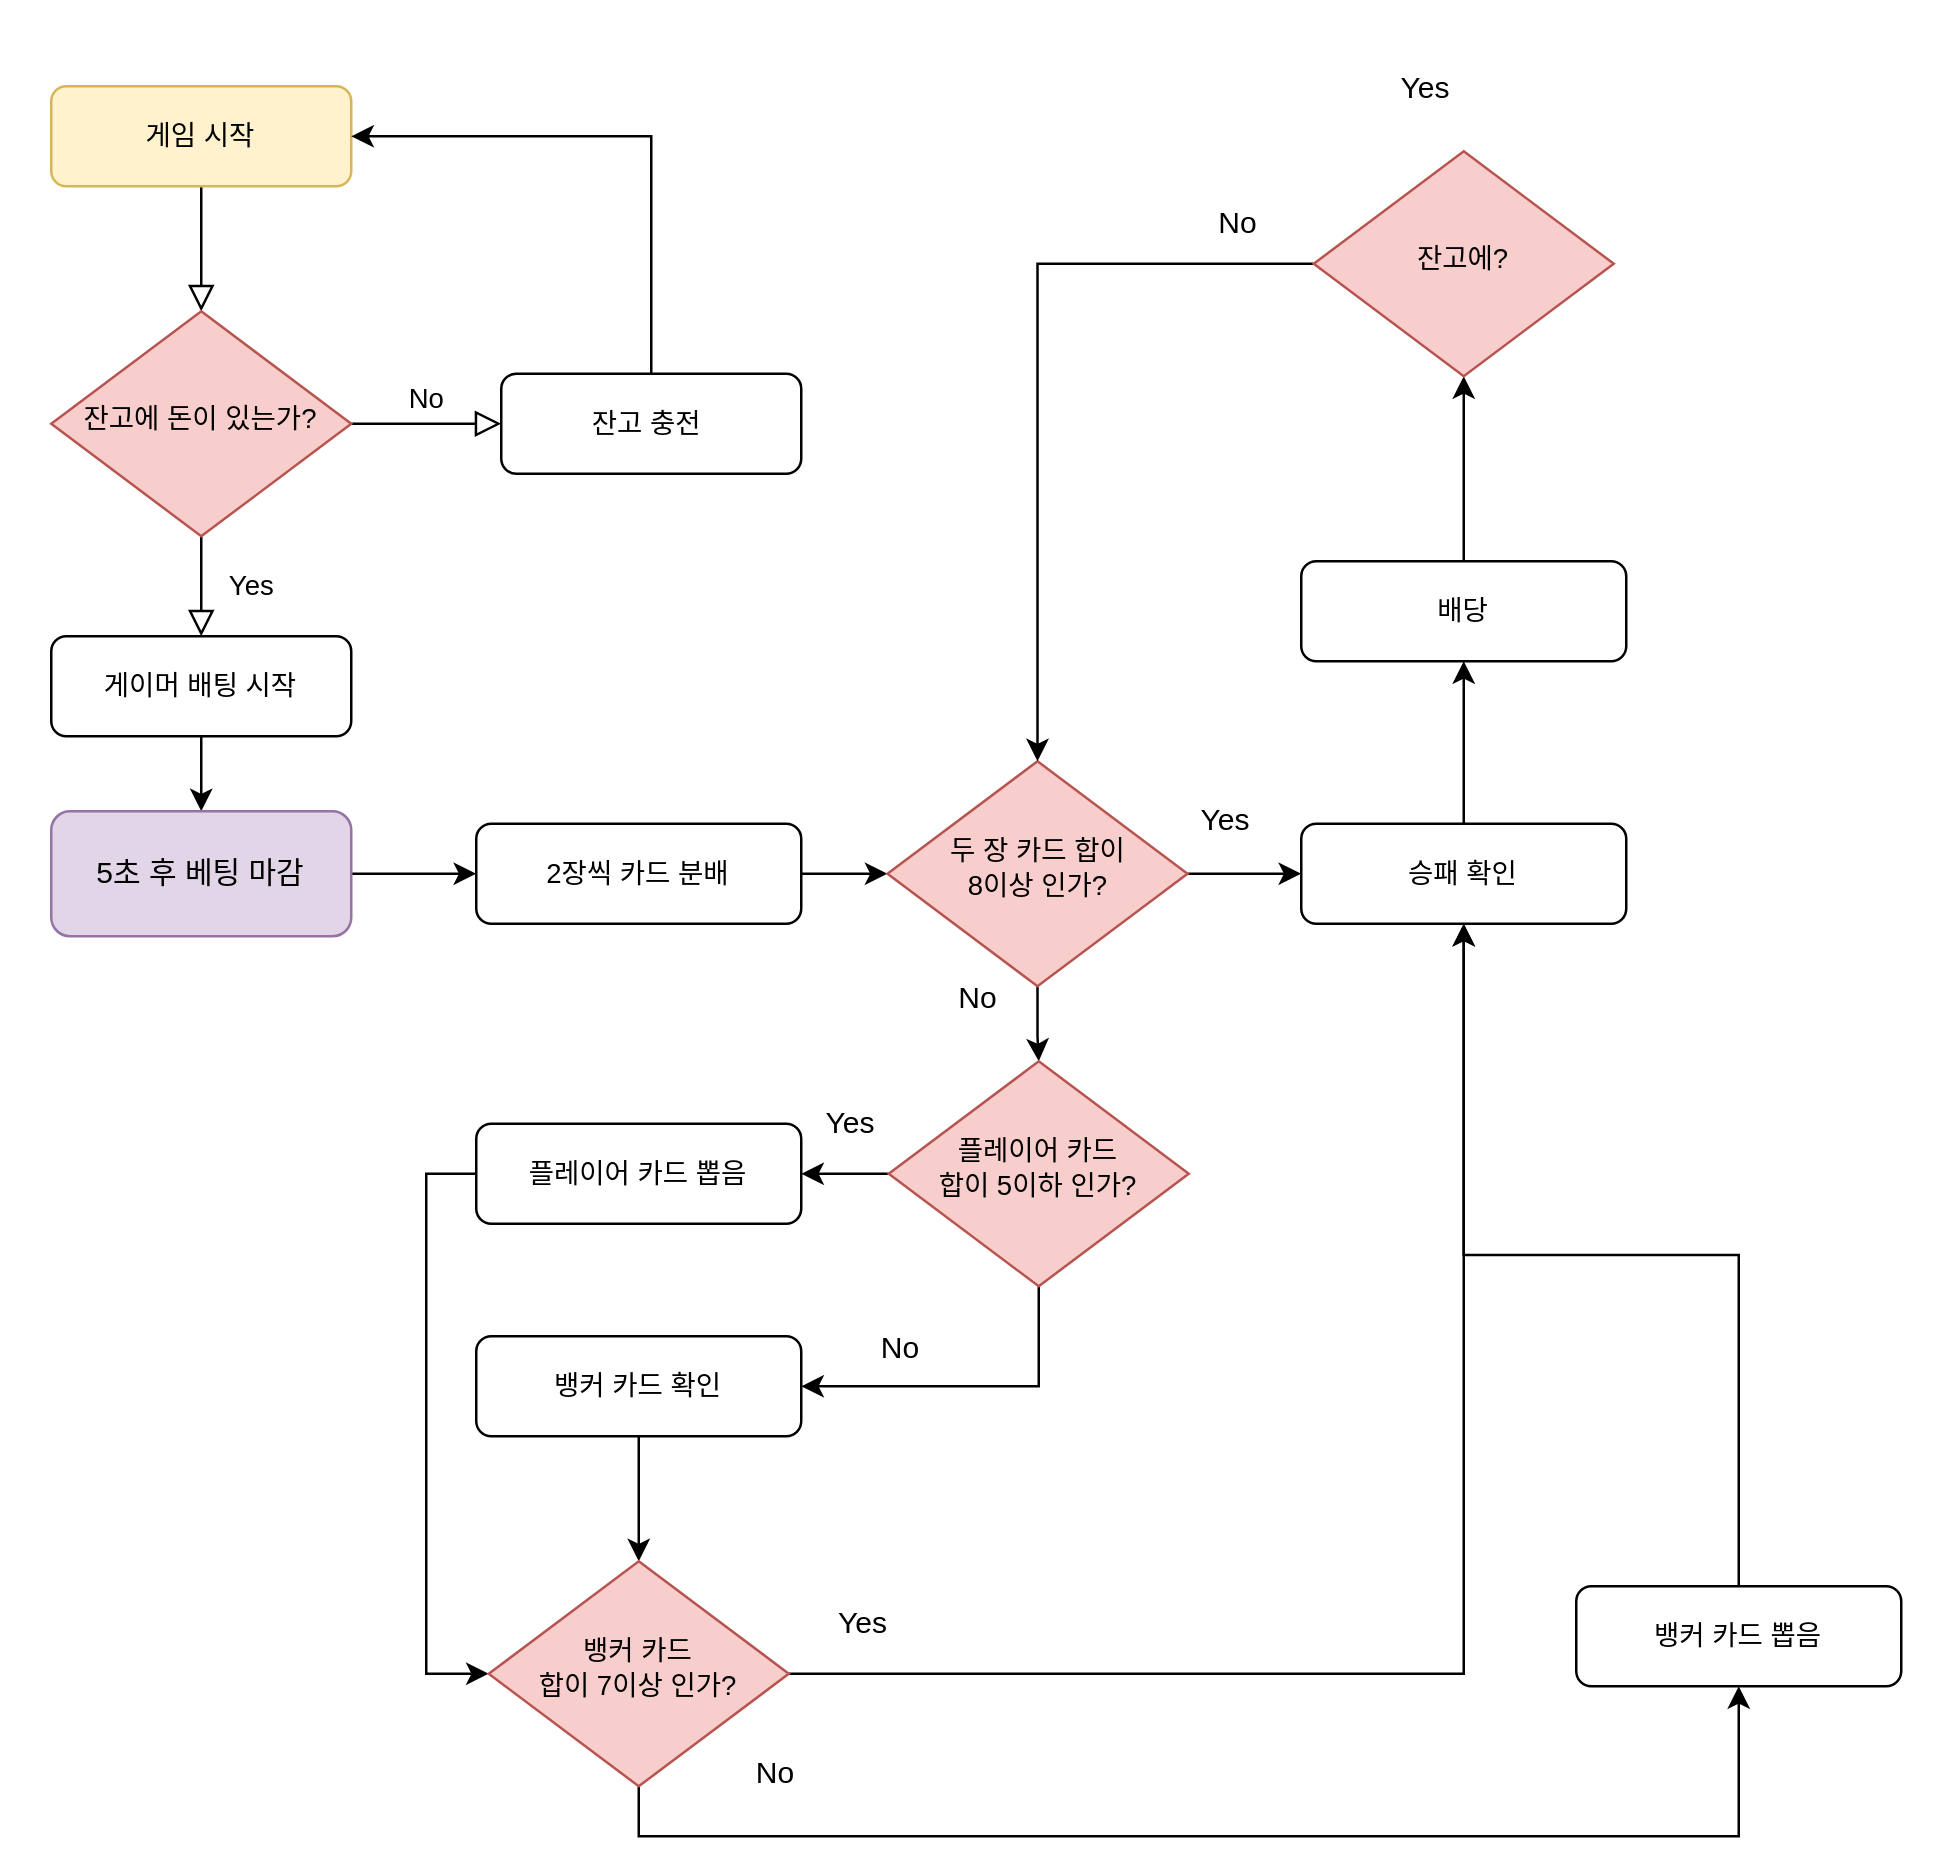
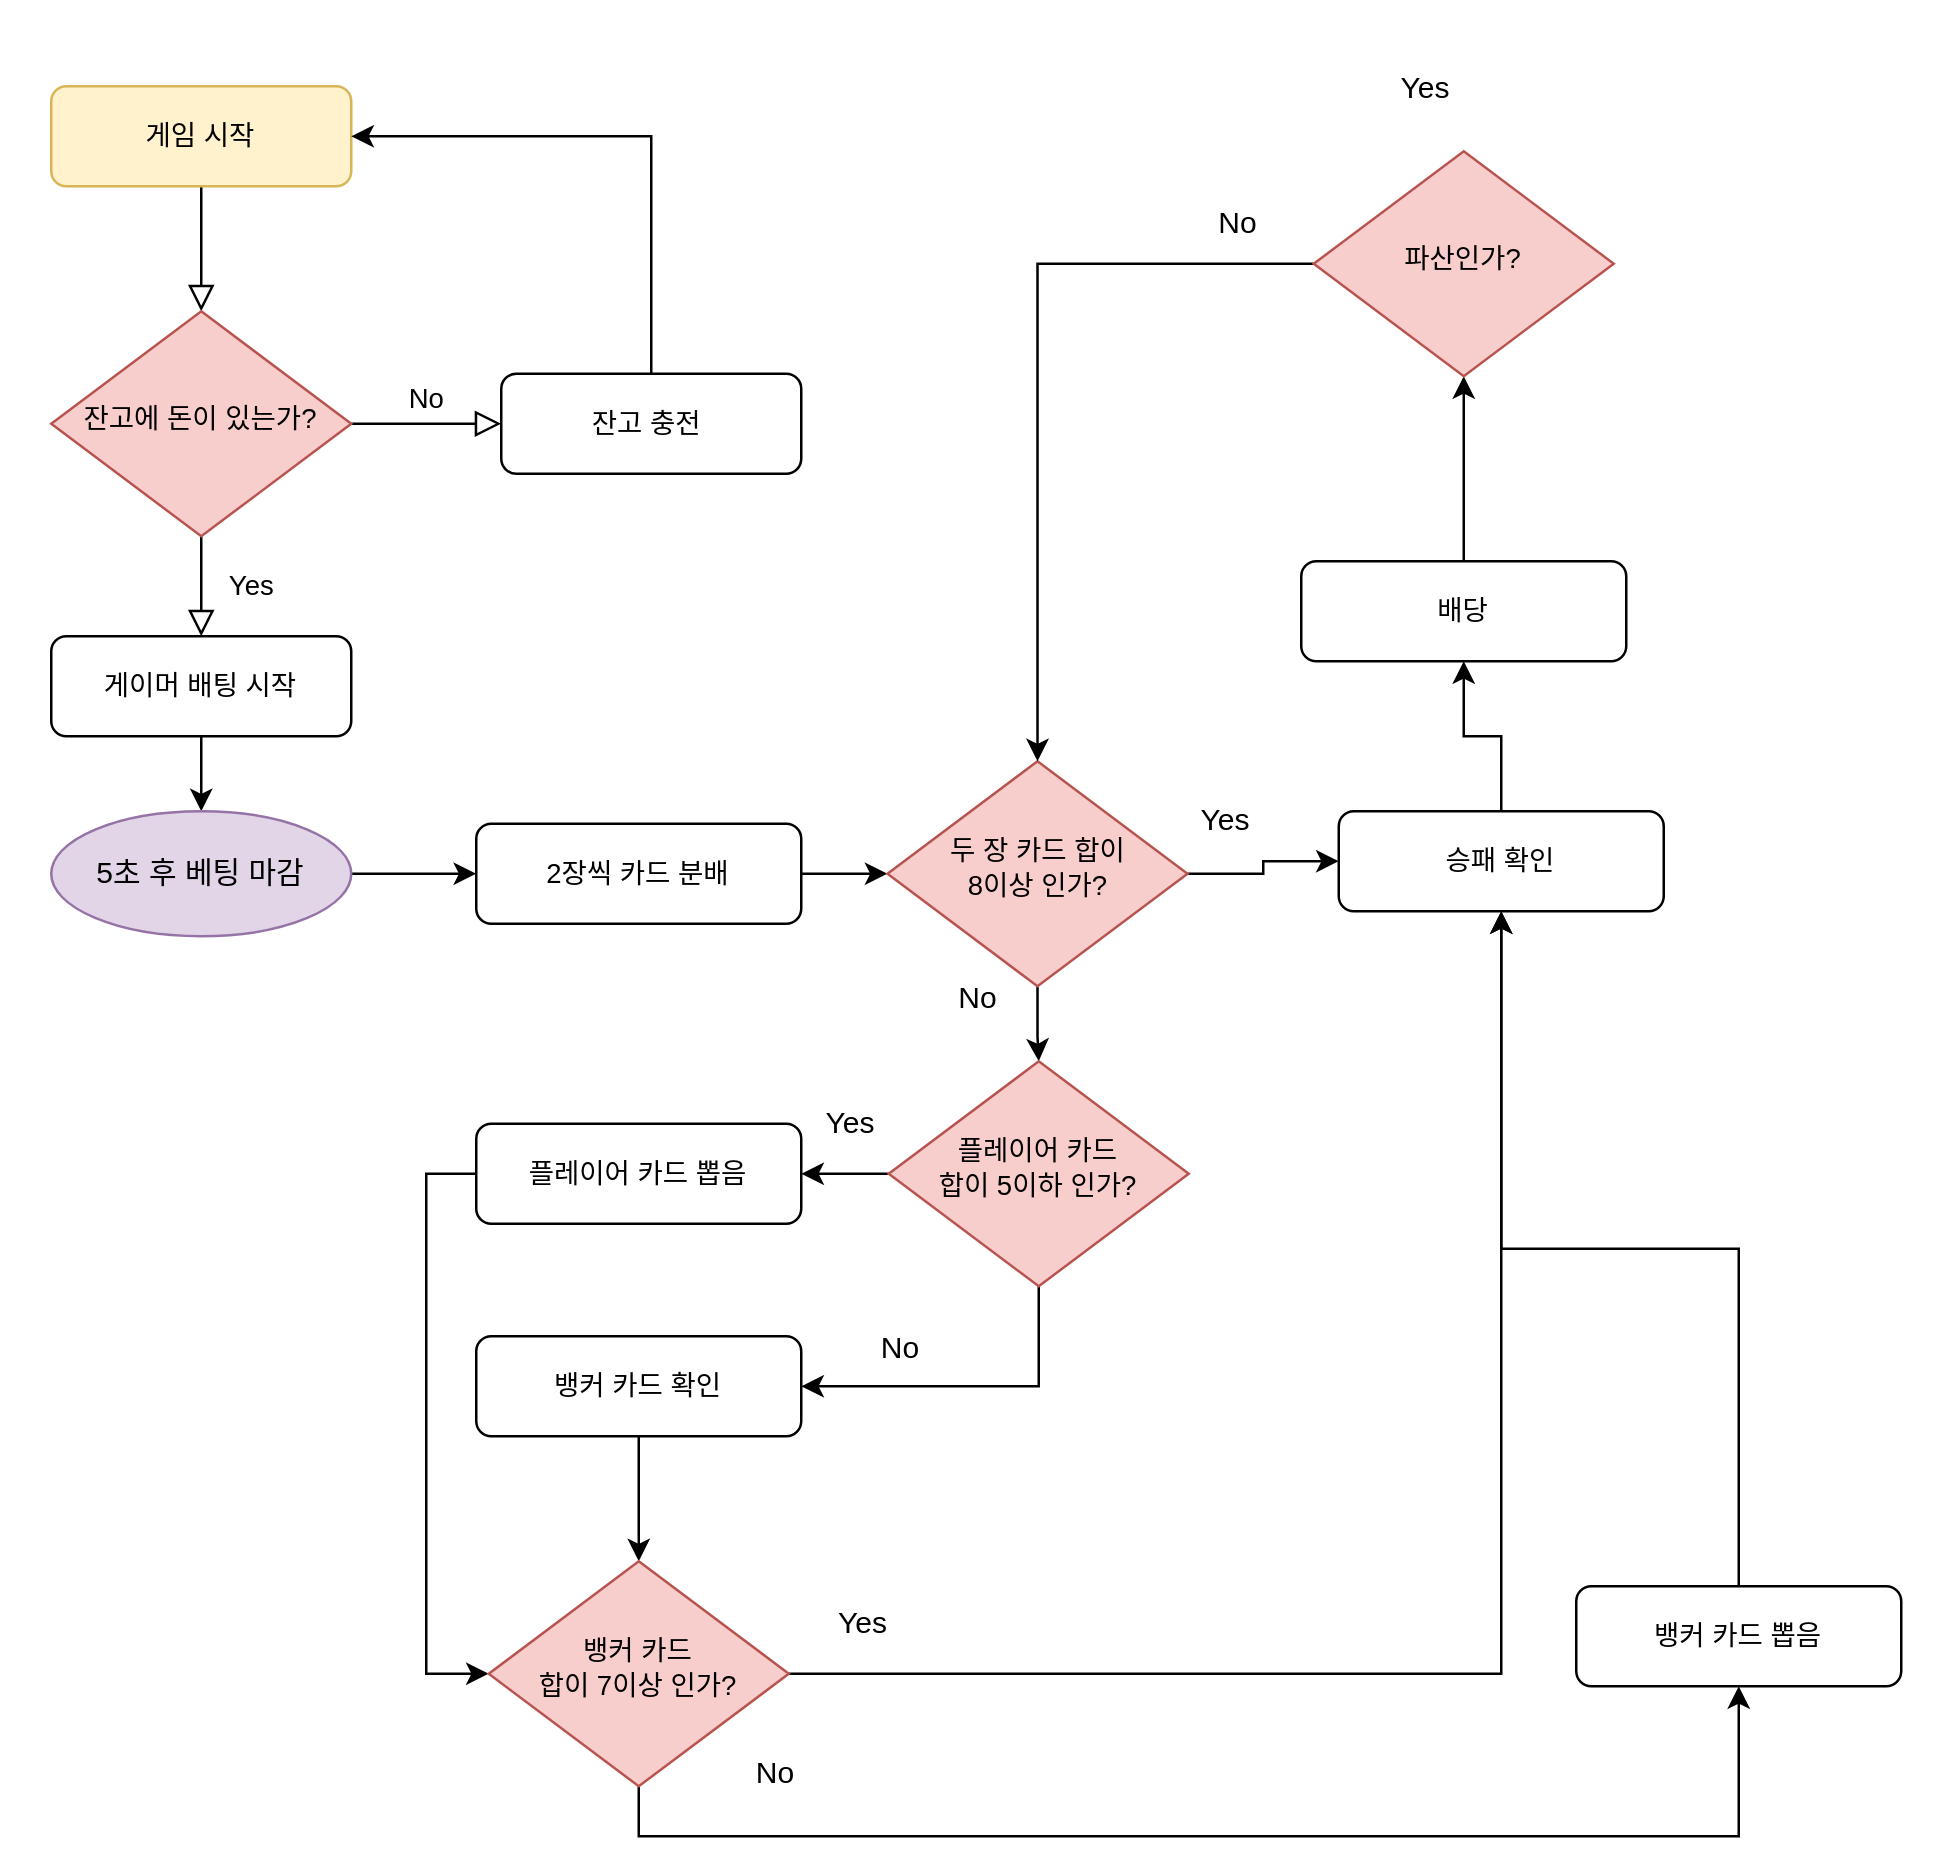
node "잔고에?": label "잔고에?" -> "파산인가?"
node "5초 후 베팅 마감": shape rounded rectangle -> ellipse
node "승패 확인": moved (1464, 874) -> (1501, 861)
